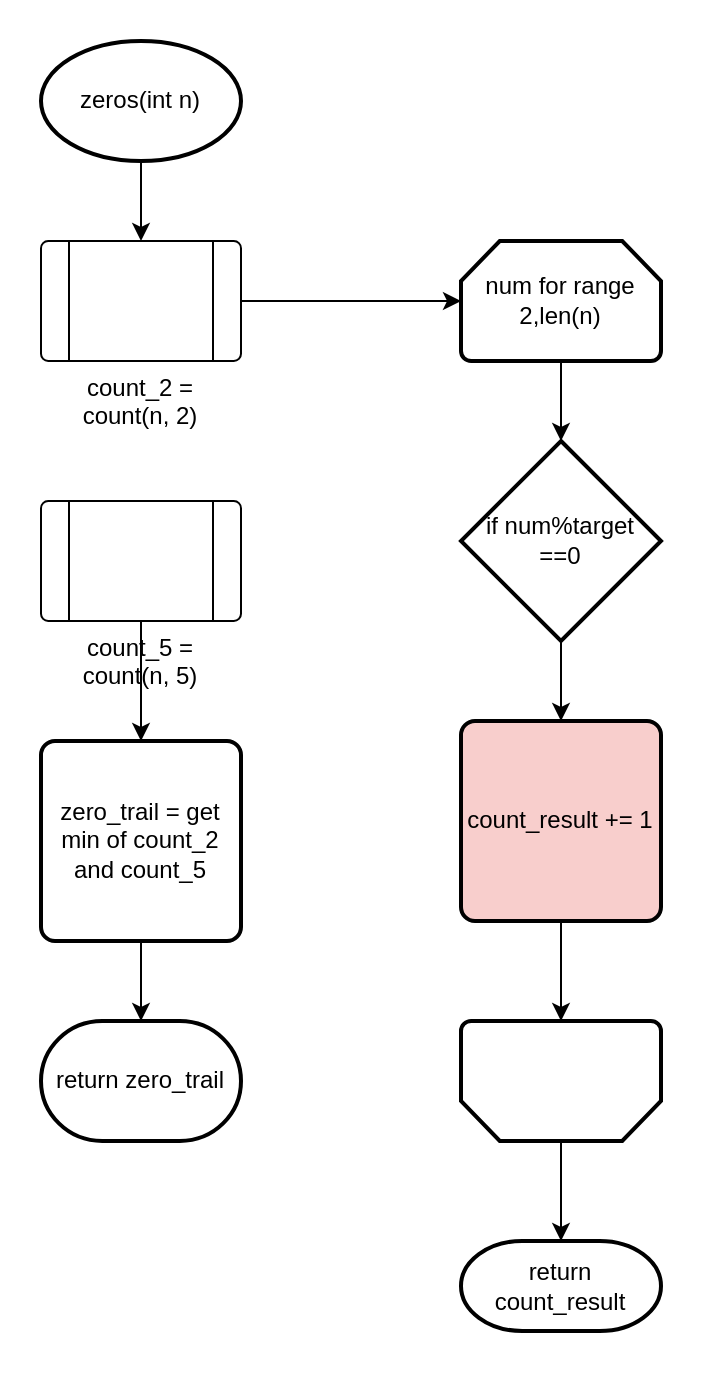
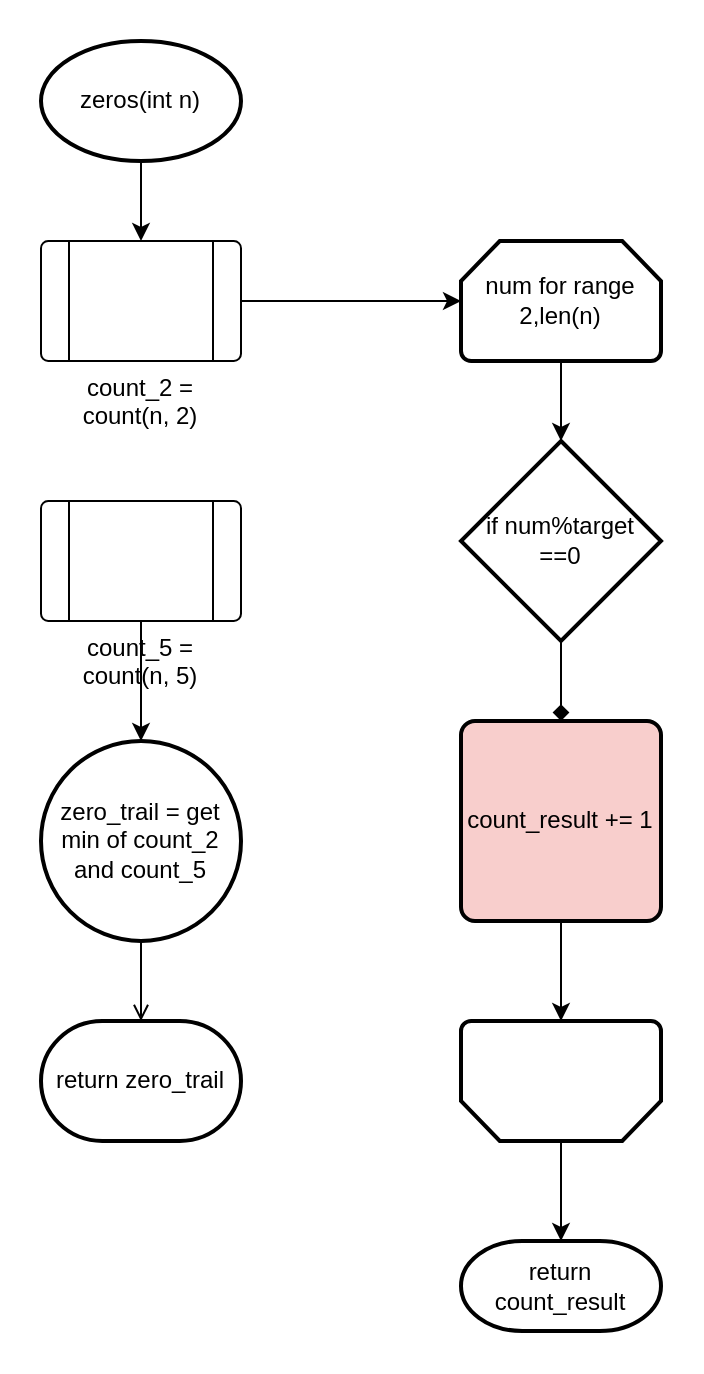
edge "if num%target ==0" -> "count_result += 1": arrowhead classic -> diamond
node "zero_trail = get min of count_2 and count_5": shape rounded rectangle -> ellipse
edge "zero_trail = get min of count_2 and count_5" -> "return zero_trail": arrowhead classic -> open
